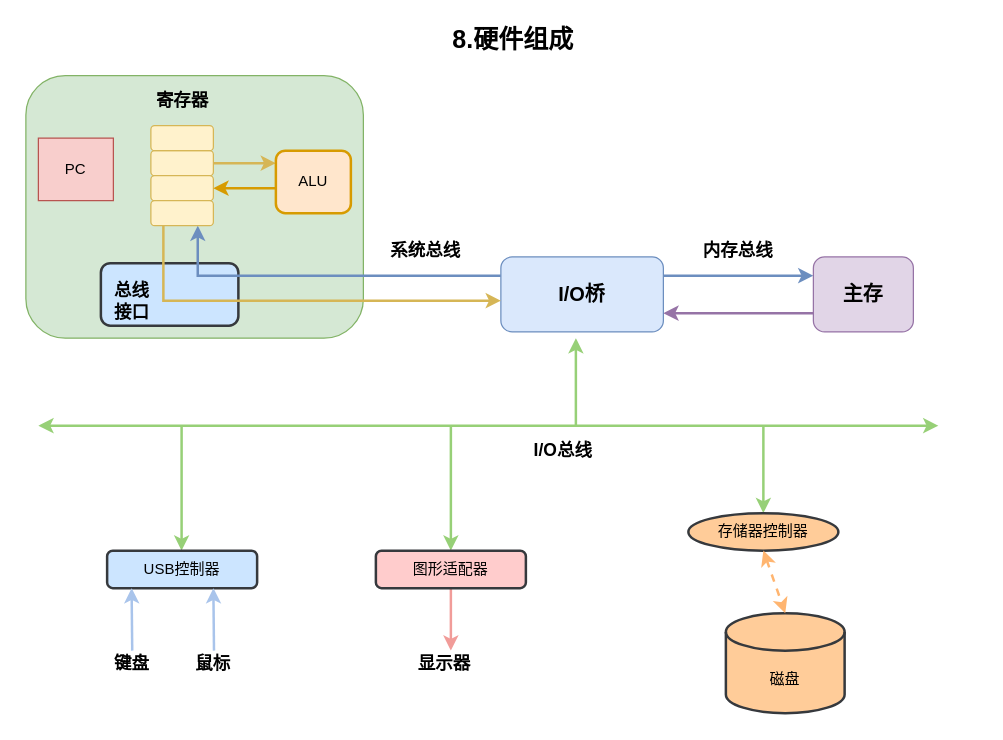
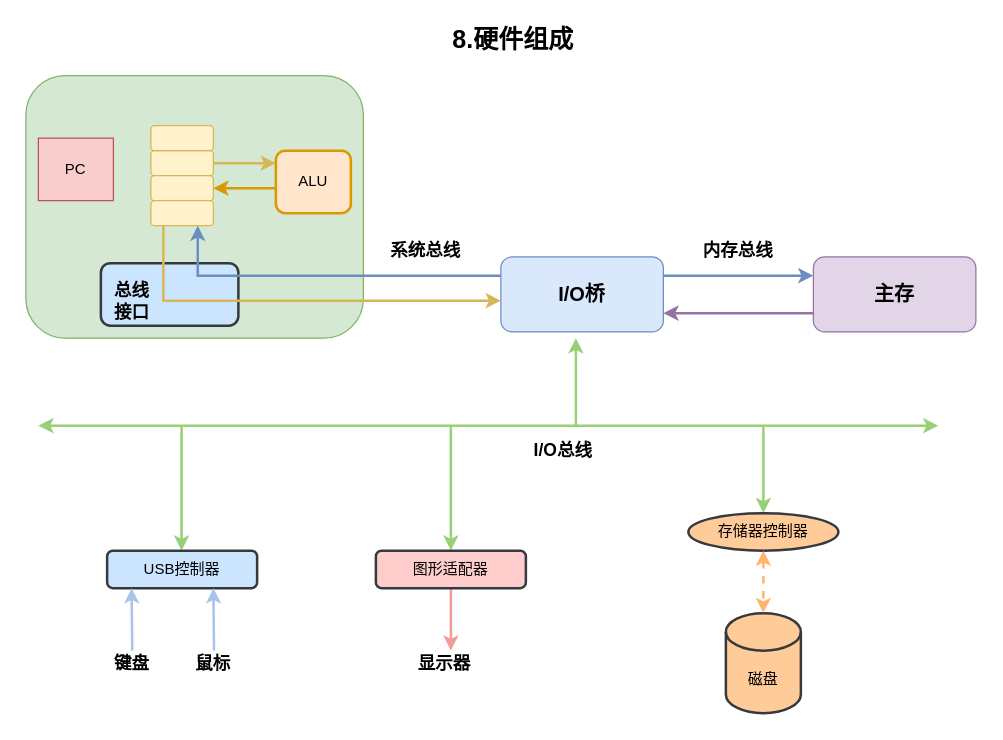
node "寄存器": removed
node "主存": size 100x75 -> 163x75
node "磁盘": size 119x100 -> 75x100
